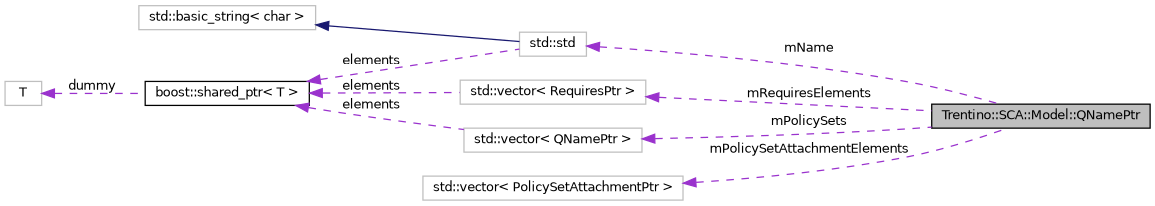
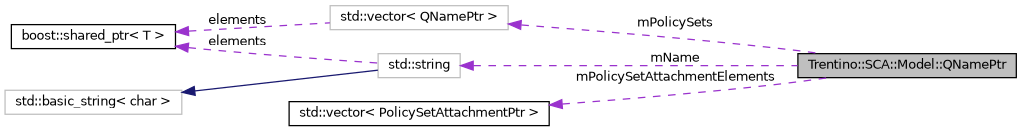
node "std::std": label "std::std" -> "std::string"
node "std::vector< RequiresPtr >": removed
node "T": removed
node "std::vector< PolicySetAttachmentPtr >": color grey75 -> black
